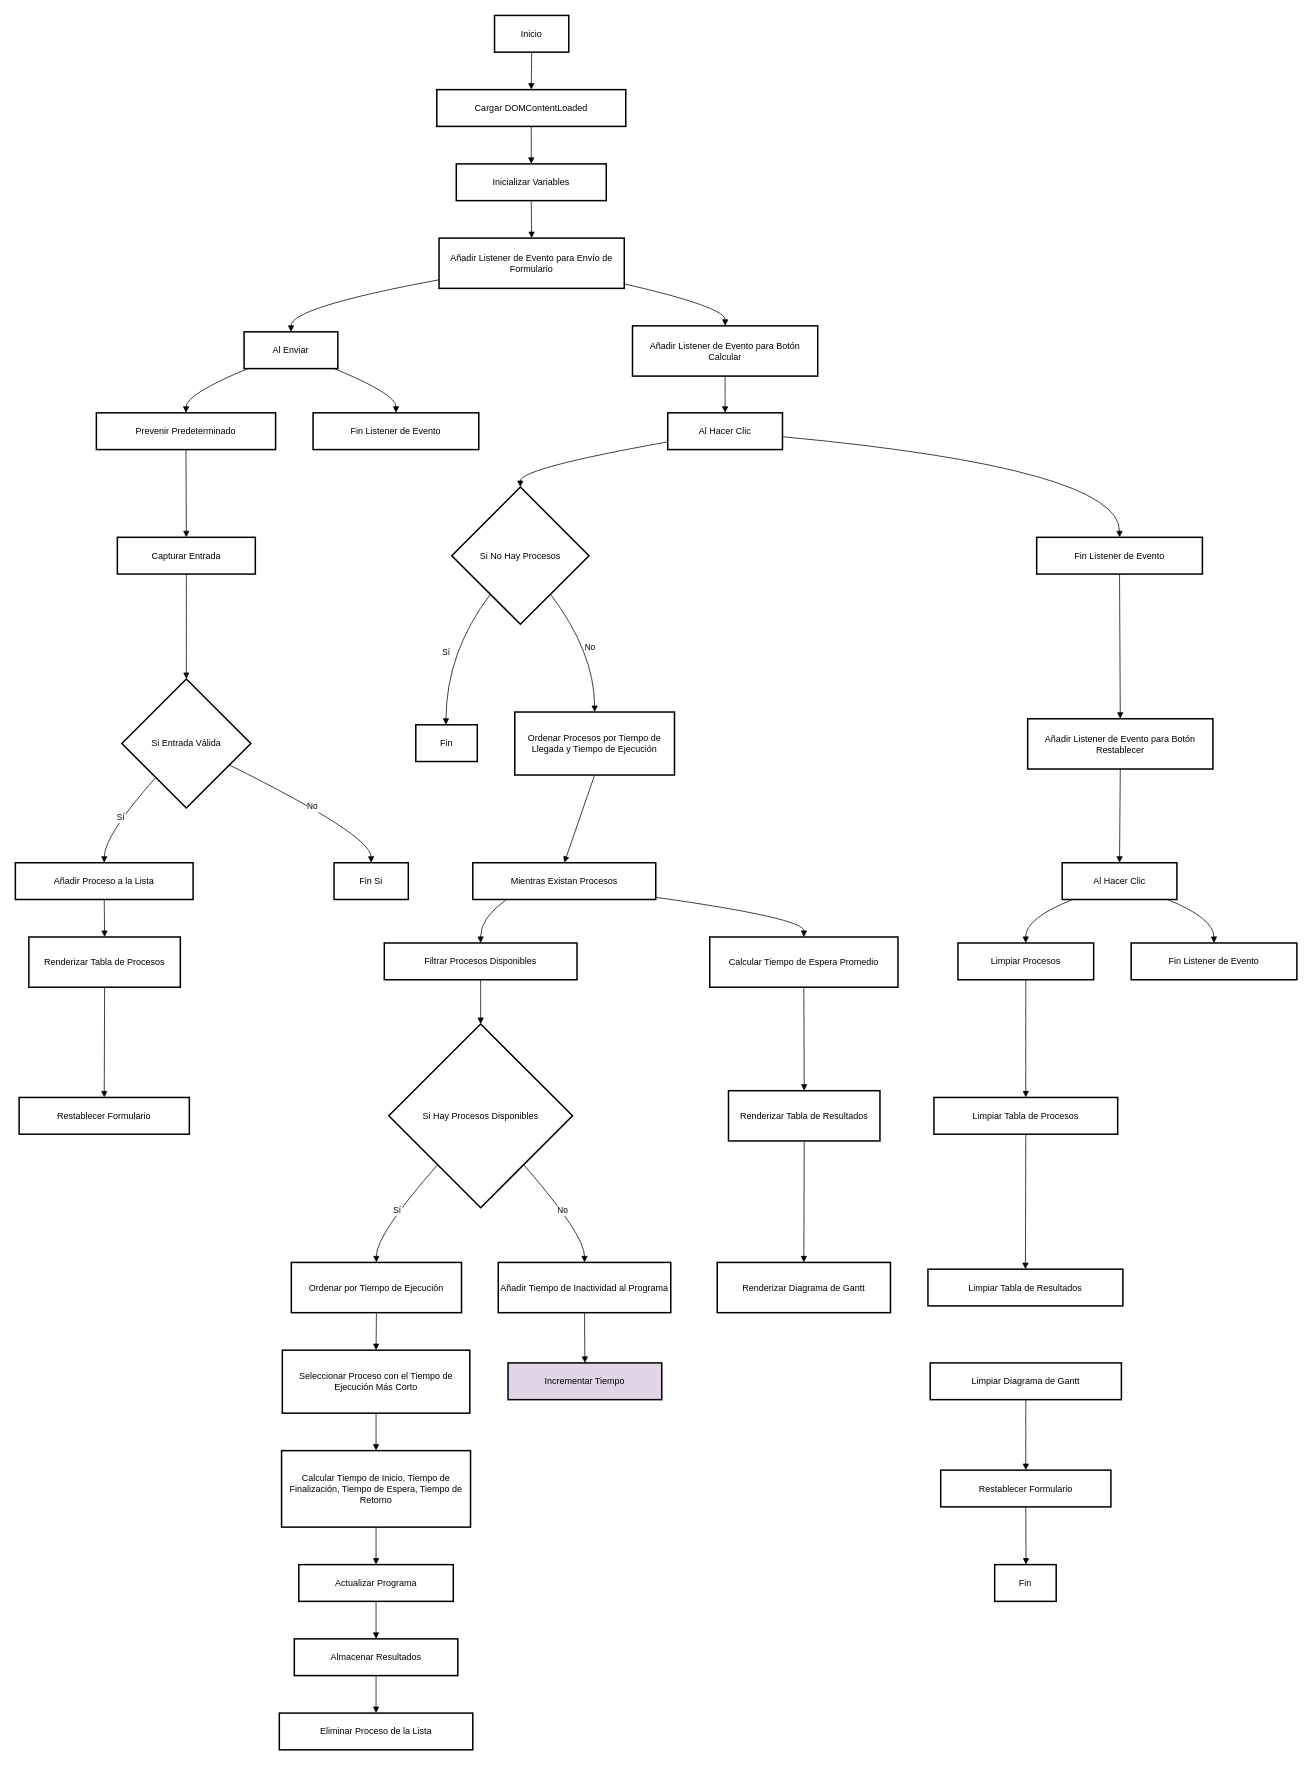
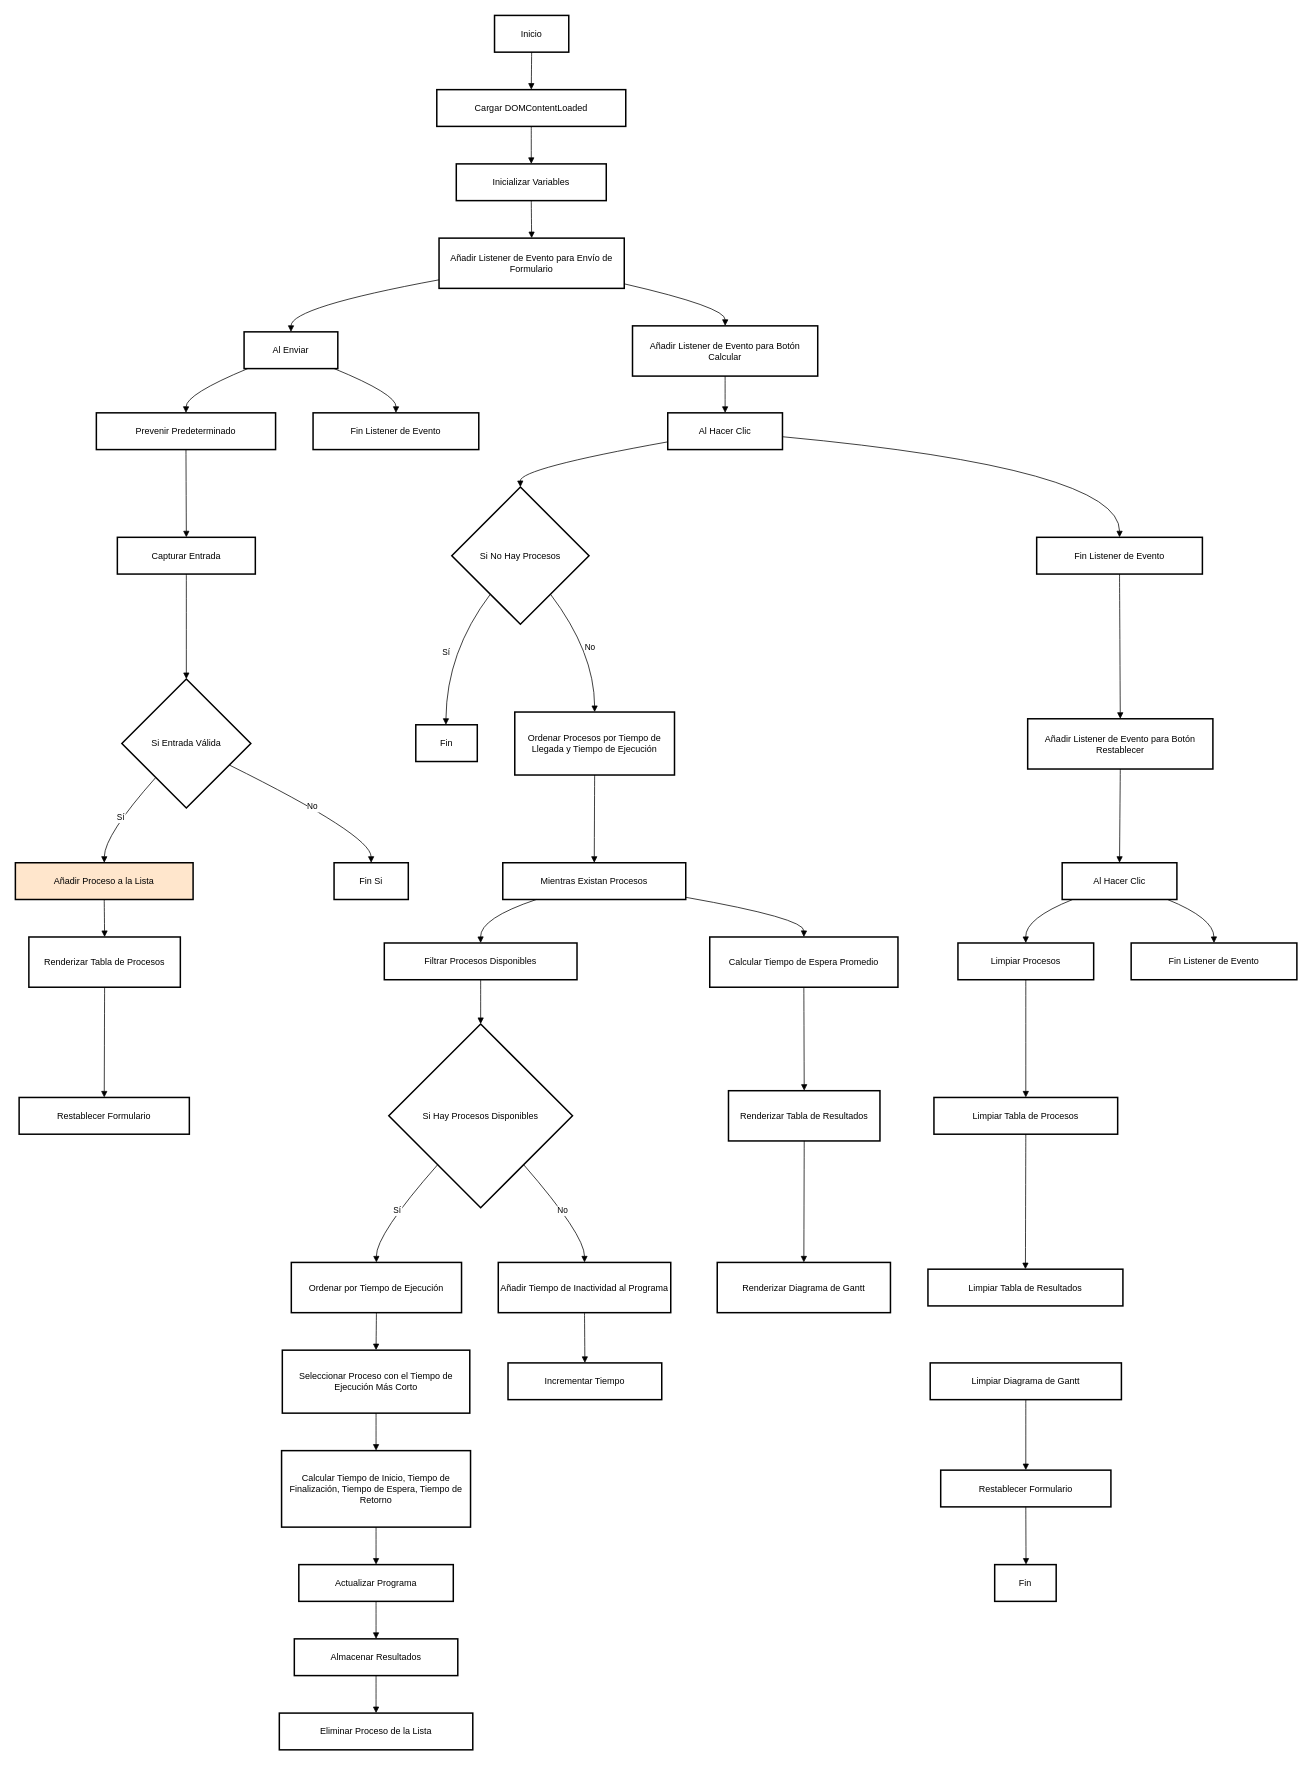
node "Añadir Proceso a la Lista": fillcolor #ffffff -> #ffe6cc
node "Mientras Existan Procesos": moved (564, 881) -> (594, 881)
node "Incrementar Tiempo": fillcolor #e1d5e7 -> #ffffff
